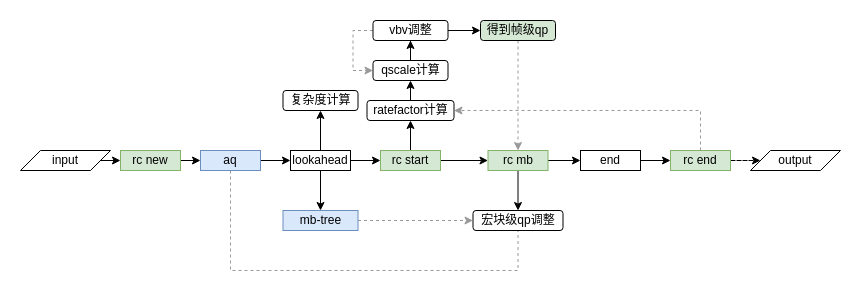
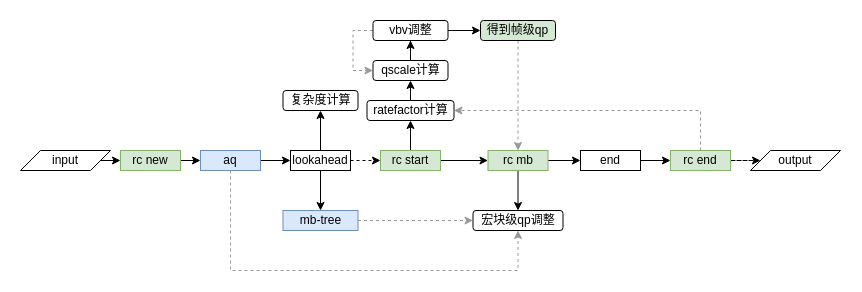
edge "lookahead" -> "rc start": style solid -> dashed
edge "aq" -- "宏块级qp调整": arrowhead none -> classic
